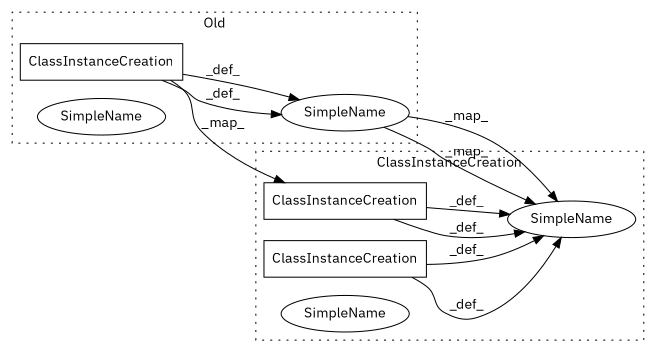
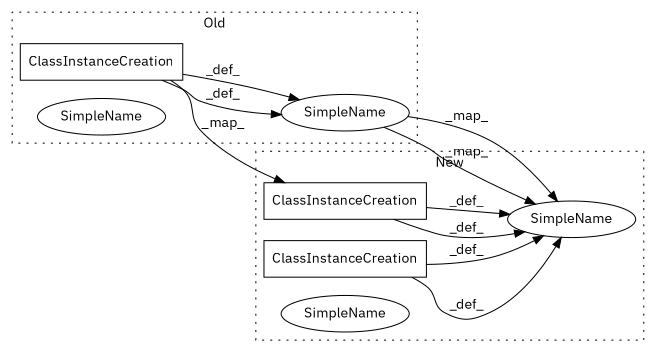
cluster "ClassInstanceCreation": label "ClassInstanceCreation" -> "New"
